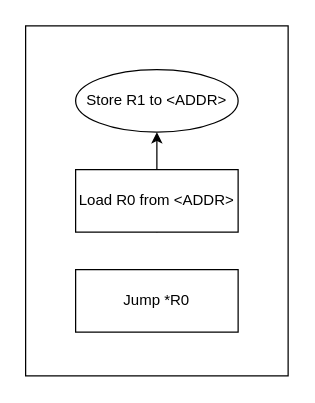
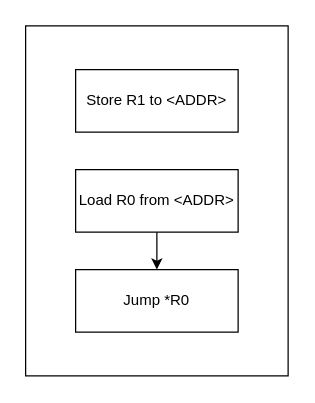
node "Store R1 to <ADDR>": shape ellipse -> rectangle
edge "Load R0 from <ADDR>" -> "Store R1 to <ADDR>": now "Load R0 from <ADDR>" -> "Jump *R0"
